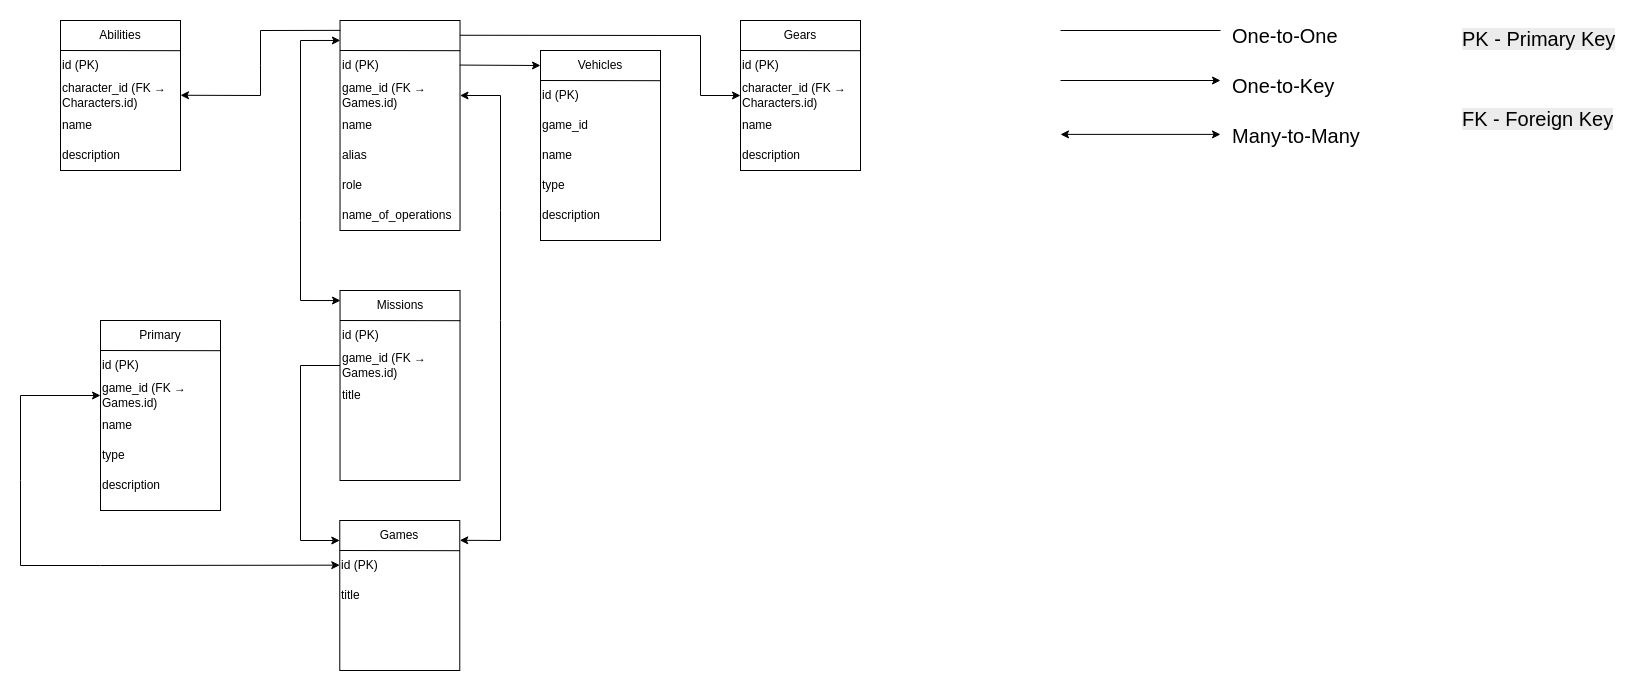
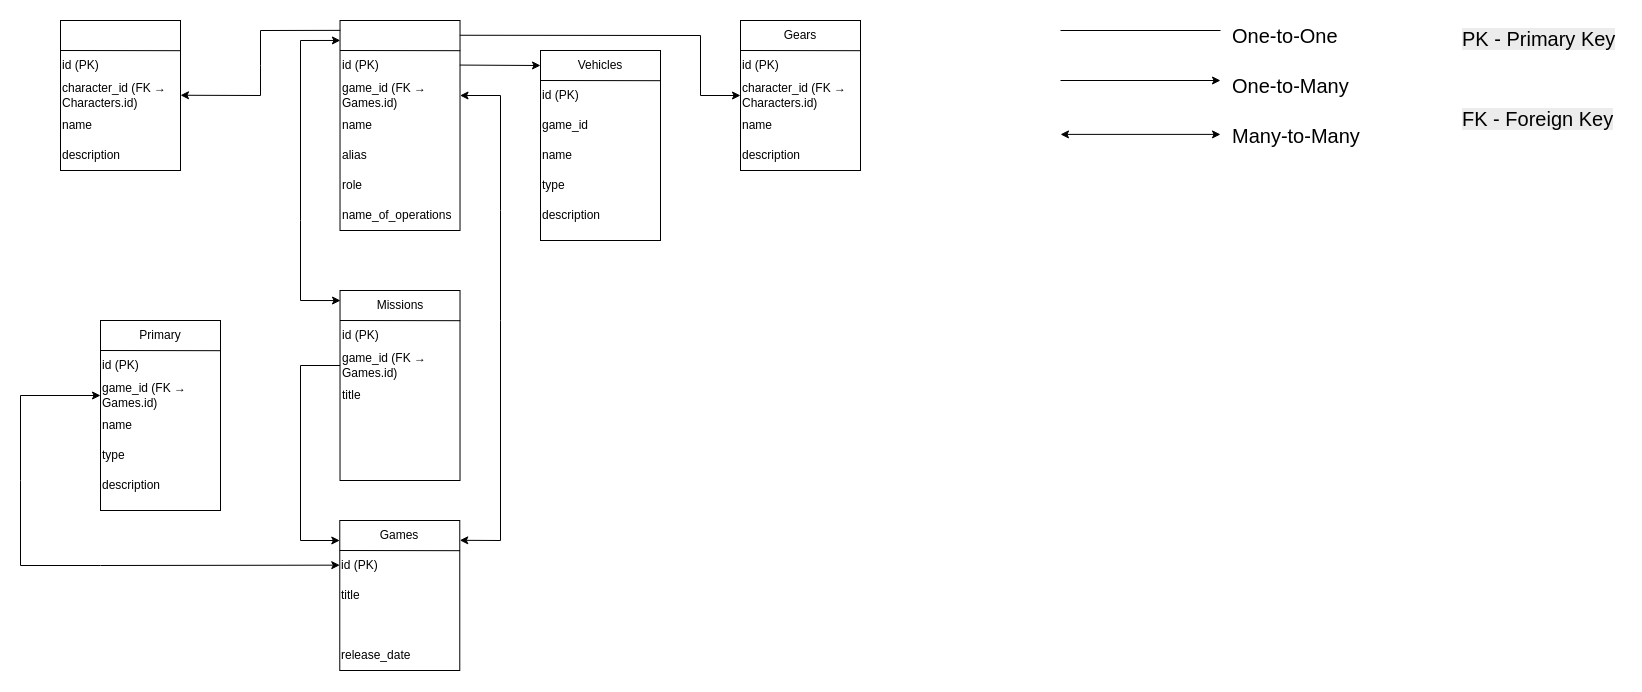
node "Abilities": removed
node "One-to-Key": label "One-to-Key" -> "One-to-Many"
node "release_date": added
